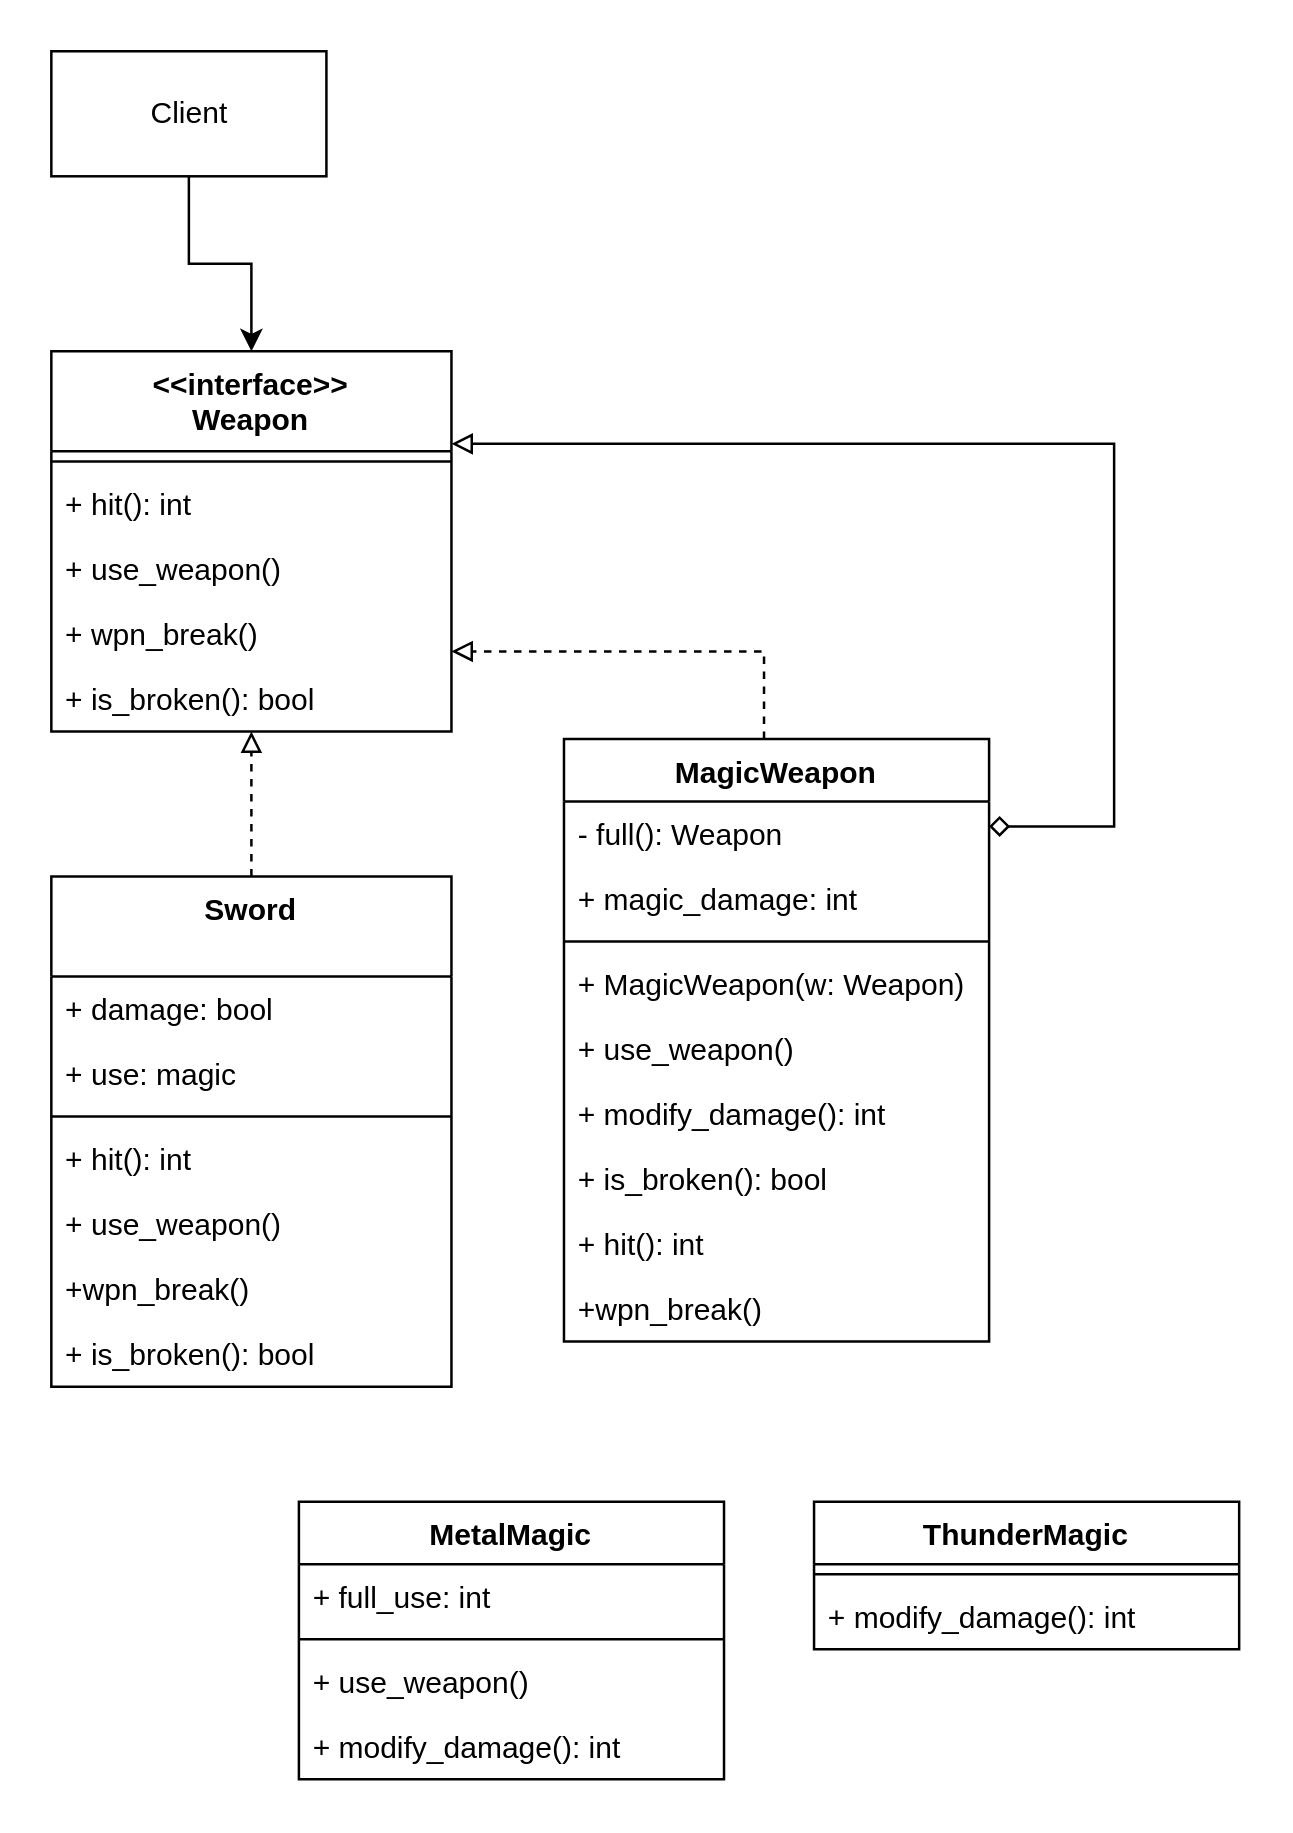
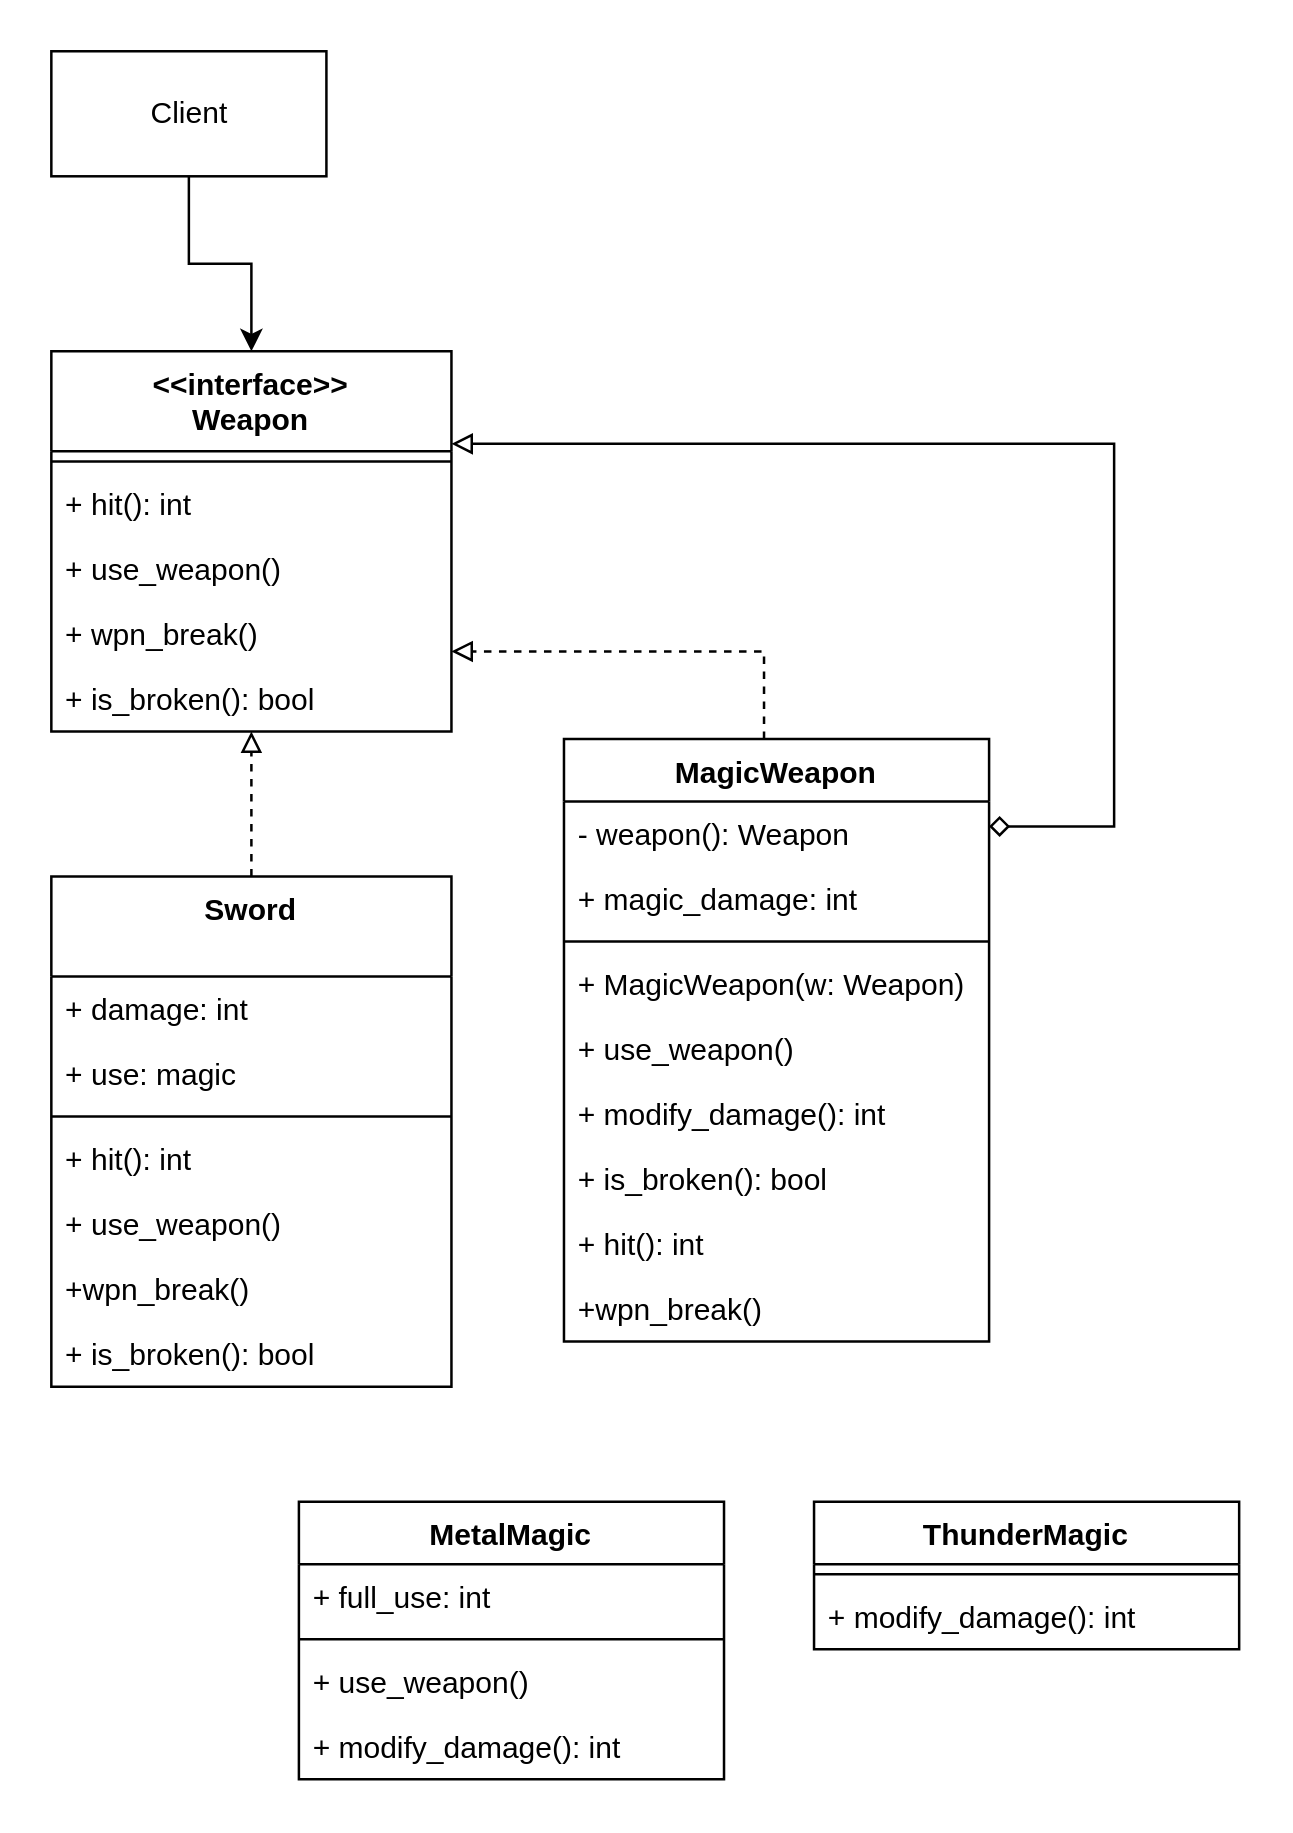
node "- full(): Weapon": label "- full(): Weapon" -> "- weapon(): Weapon"
node "+ damage: bool": label "+ damage: bool" -> "+ damage: int"
